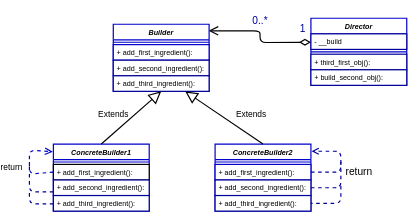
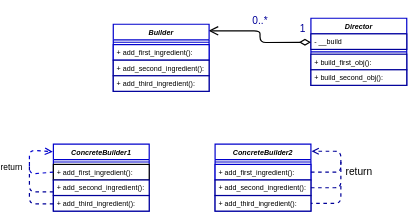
node "+ third_first_obj():": label "+ third_first_obj():" -> "+ build_first_obj():"
edge "ConcreteBuilder2" -> "Builder": removed, label "Extends"
edge "ConcreteBuilder1" -> "Builder": removed, label "Extends"
